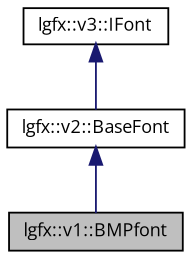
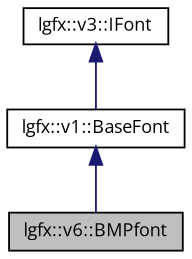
node "lgfx::v2::BaseFont": label "lgfx::v2::BaseFont" -> "lgfx::v1::BaseFont"
node "lgfx::v1::BMPfont": label "lgfx::v1::BMPfont" -> "lgfx::v6::BMPfont"
